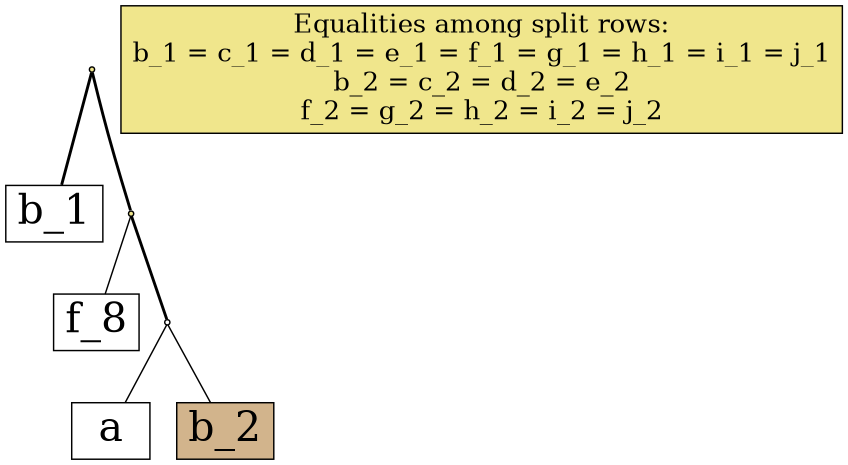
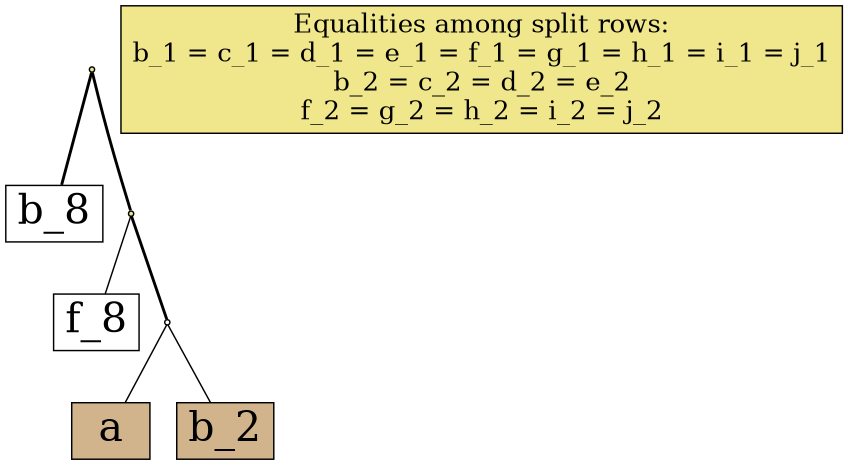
node "b_1": label "b_1" -> "b_8"
node "a": fillcolor white -> tan
